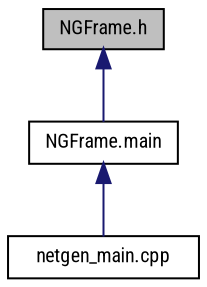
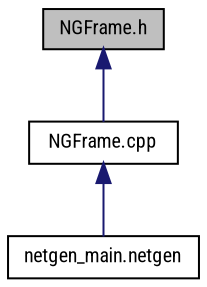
node "NGFrame.main": label "NGFrame.main" -> "NGFrame.cpp"
node "netgen_main.cpp": label "netgen_main.cpp" -> "netgen_main.netgen"
